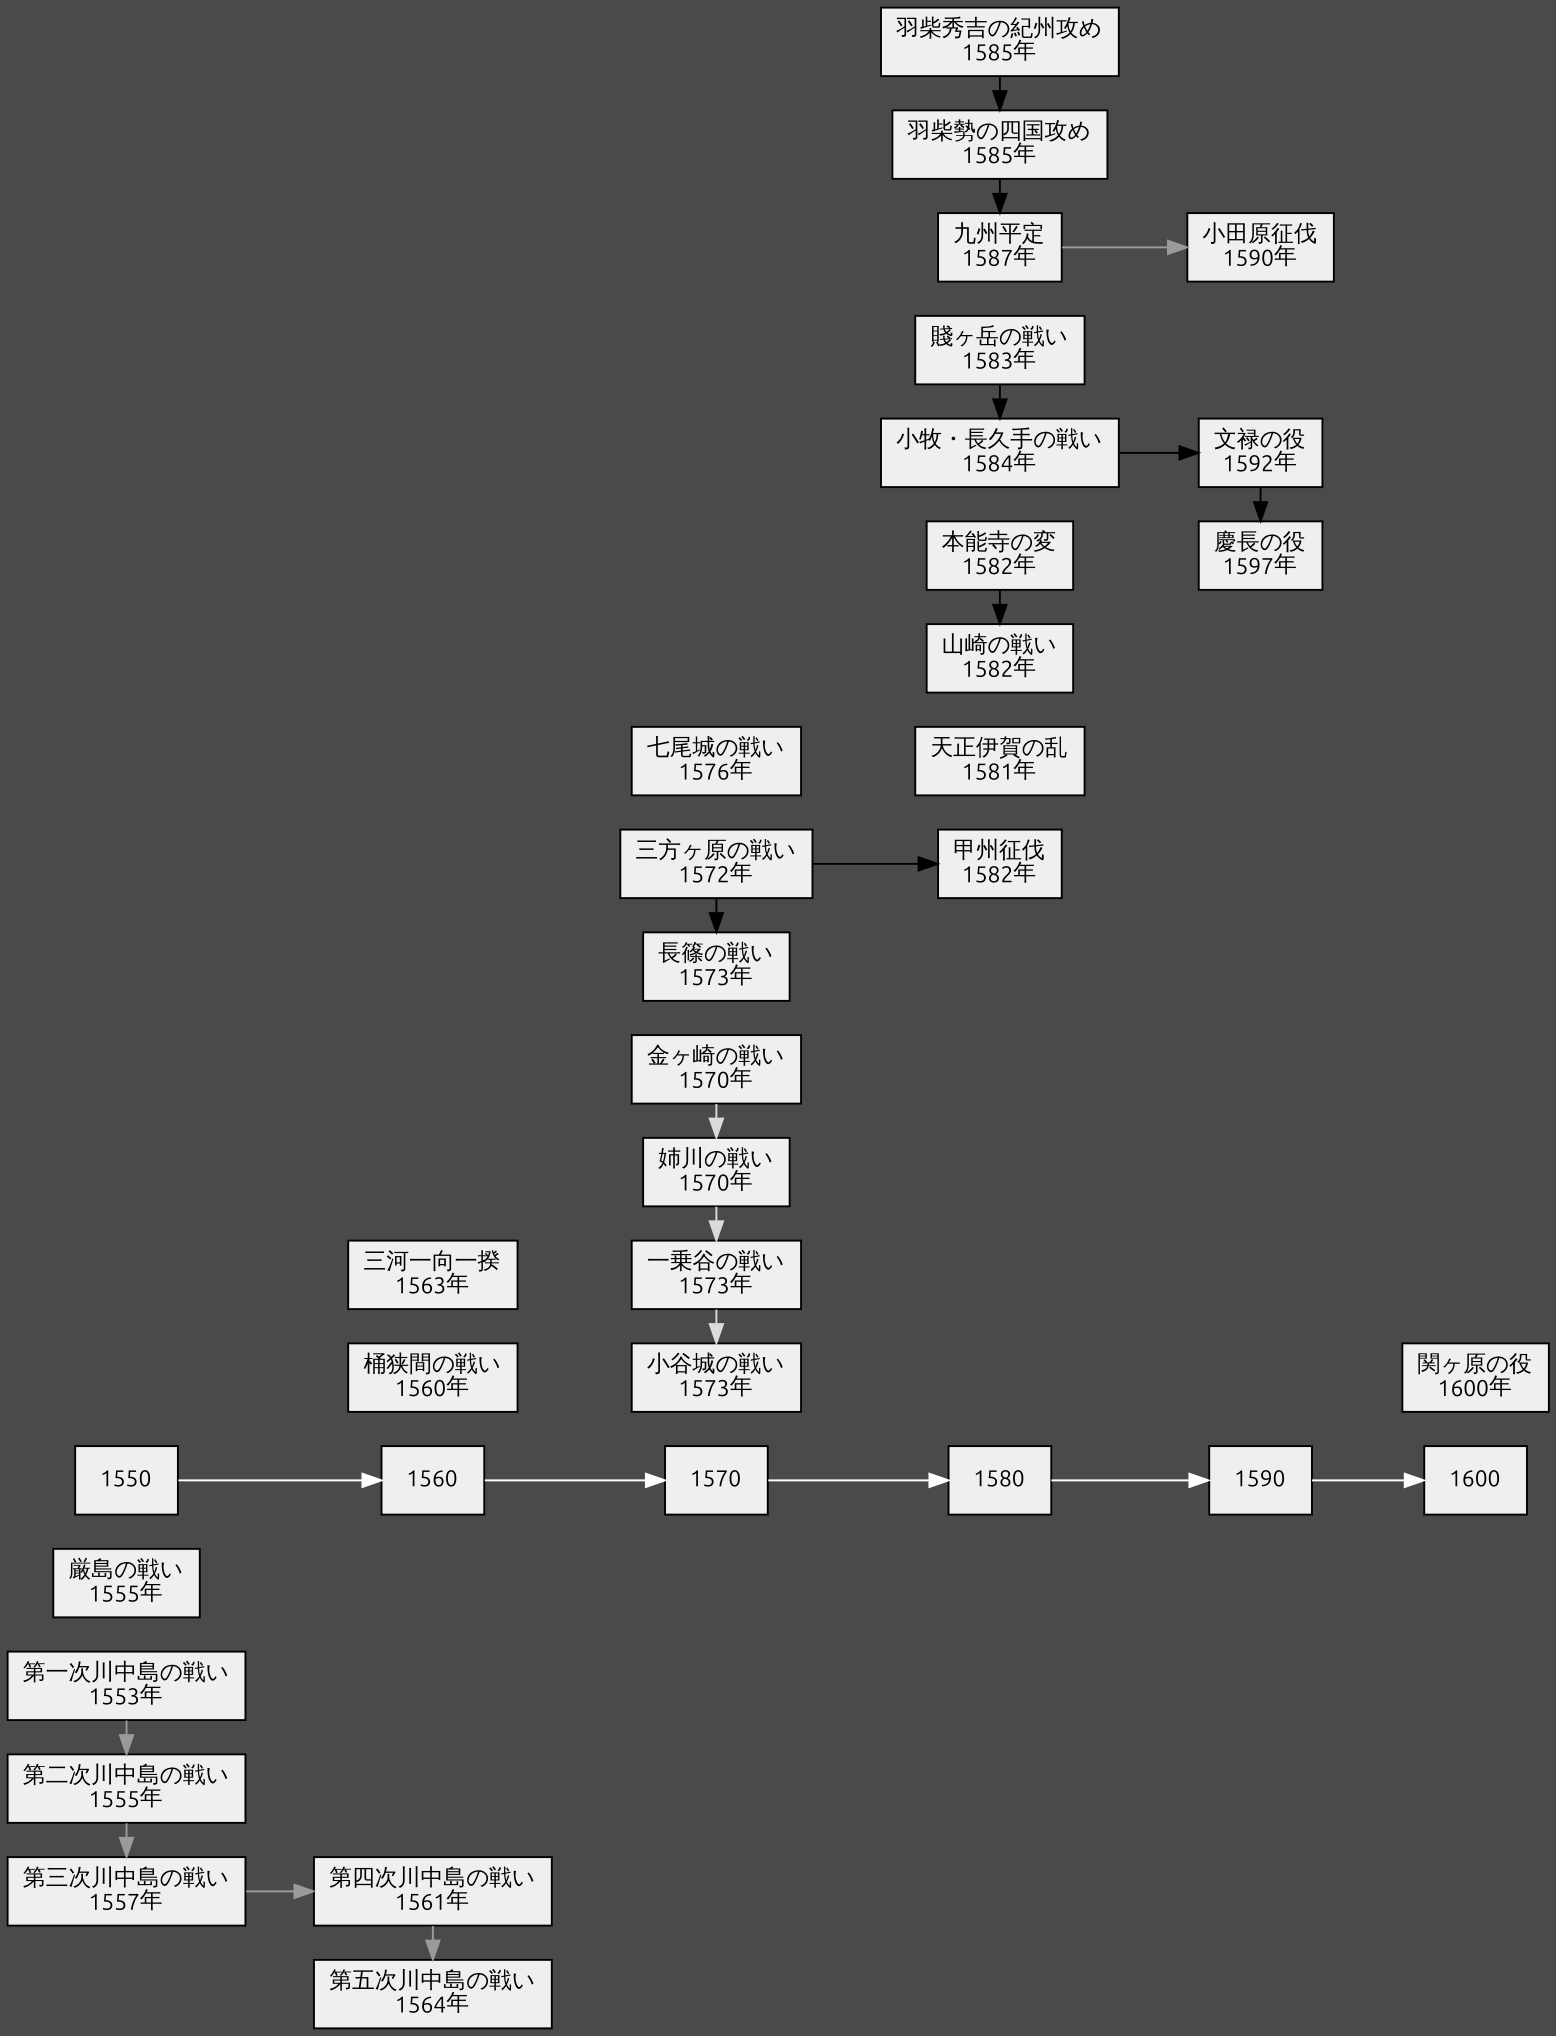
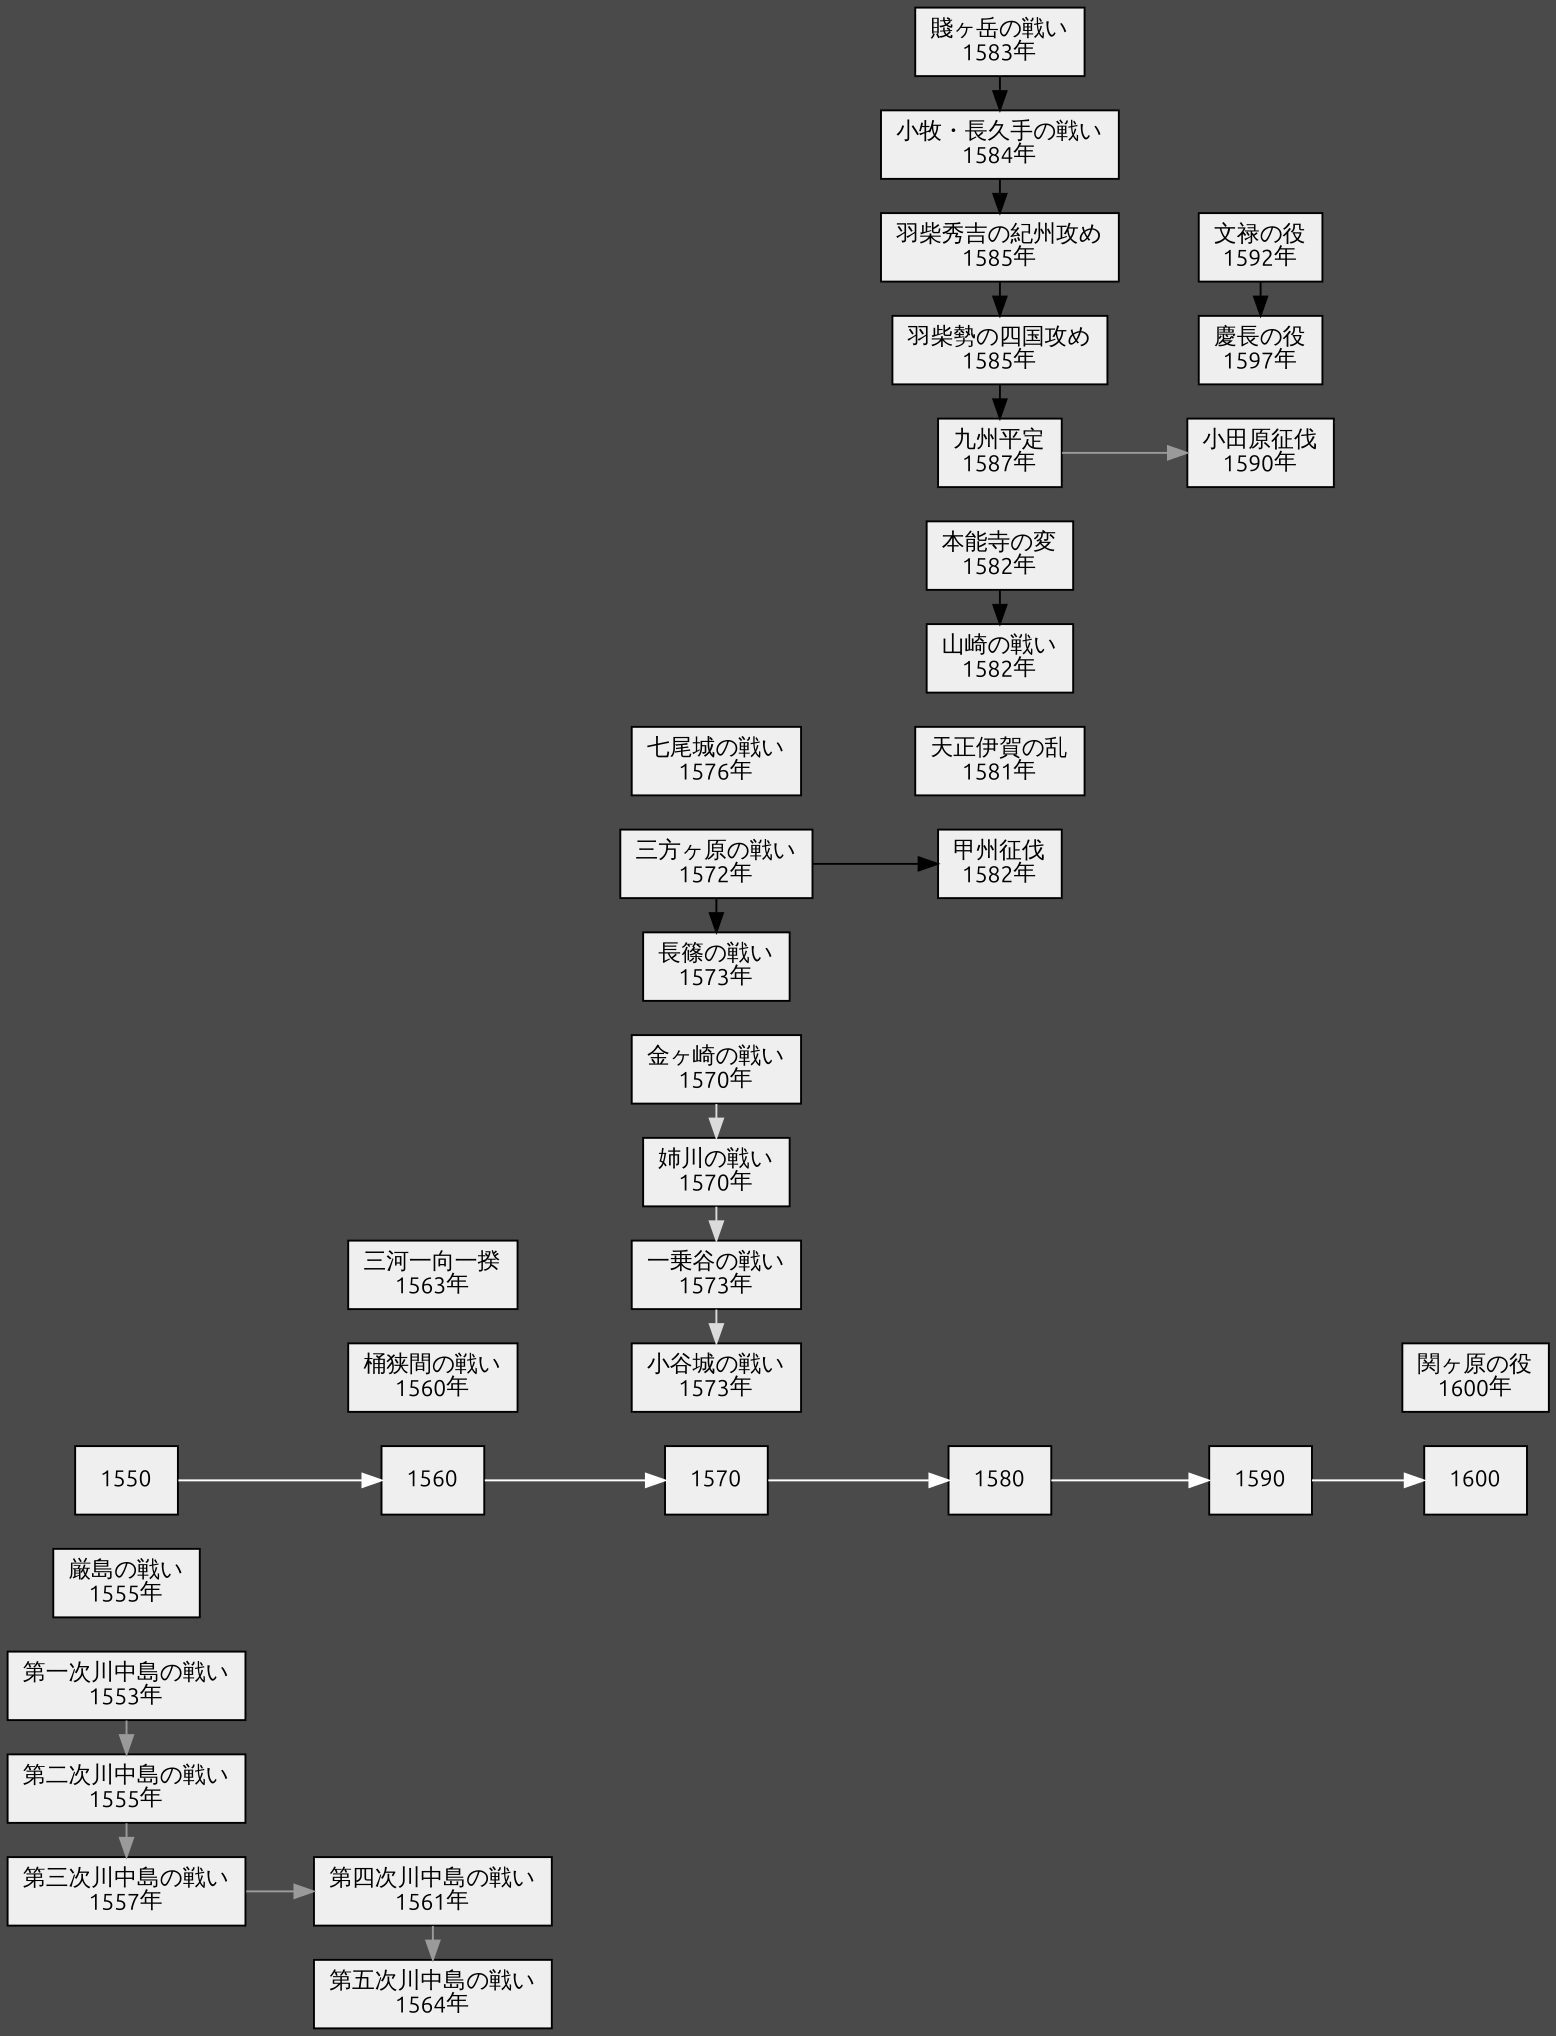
edge "小牧・長久手の戦い 1584年" -> "文禄の役 1592年": now "小牧・長久手の戦い 1584年" -> "羽柴秀吉の紀州攻め 1585年"
